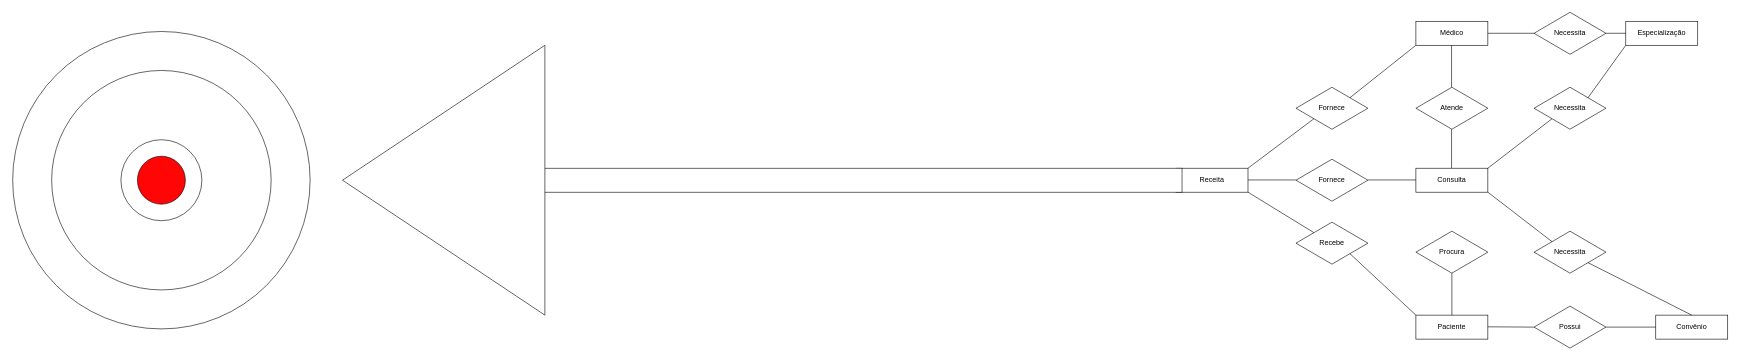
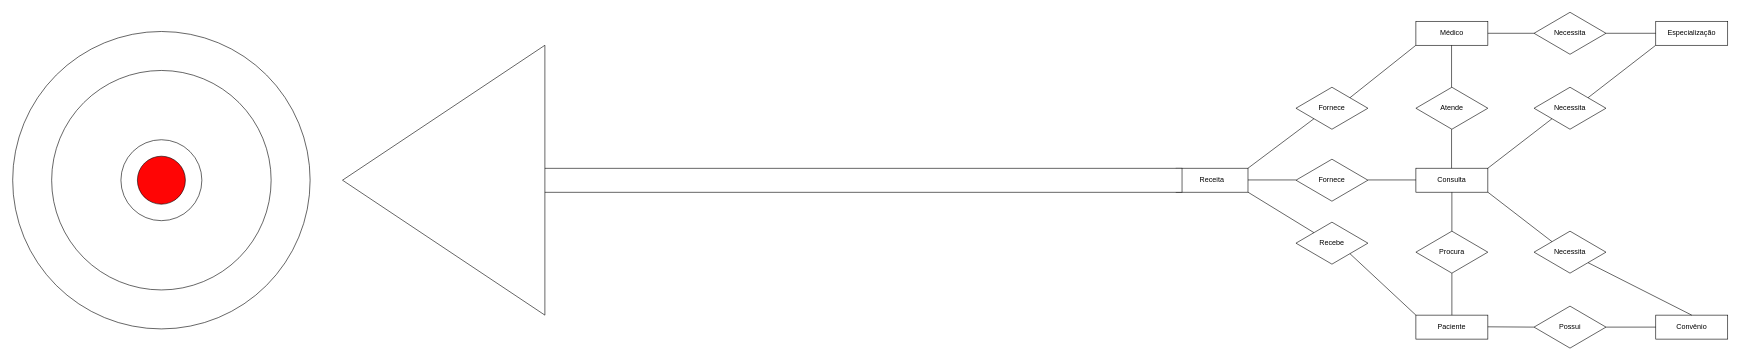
node "Especialização": moved (1662, 33) -> (1692, 33)
edge "Consulta" -- "Procura": added
